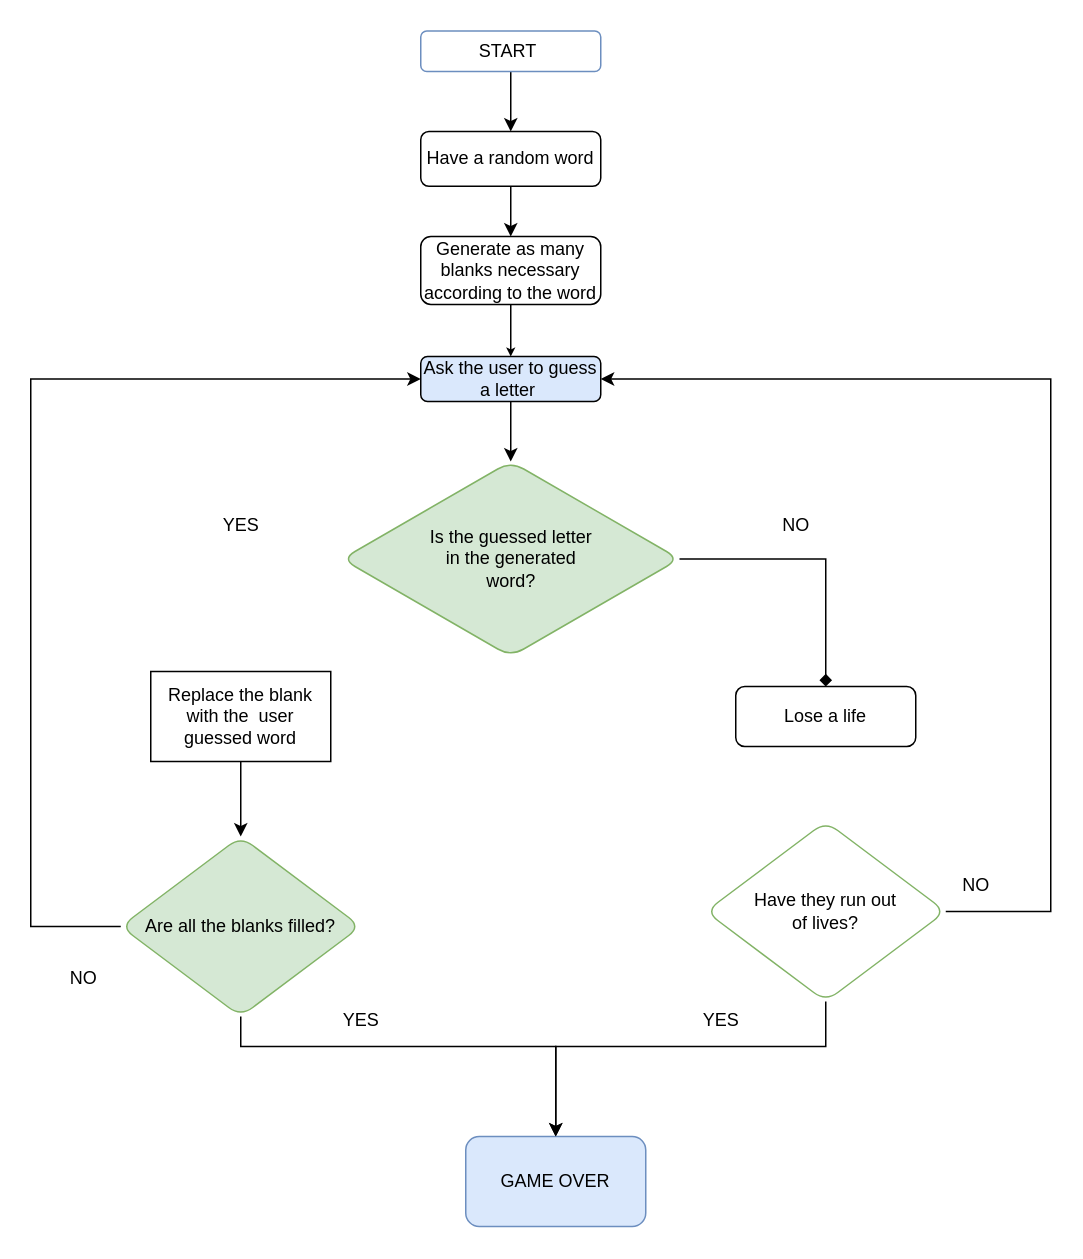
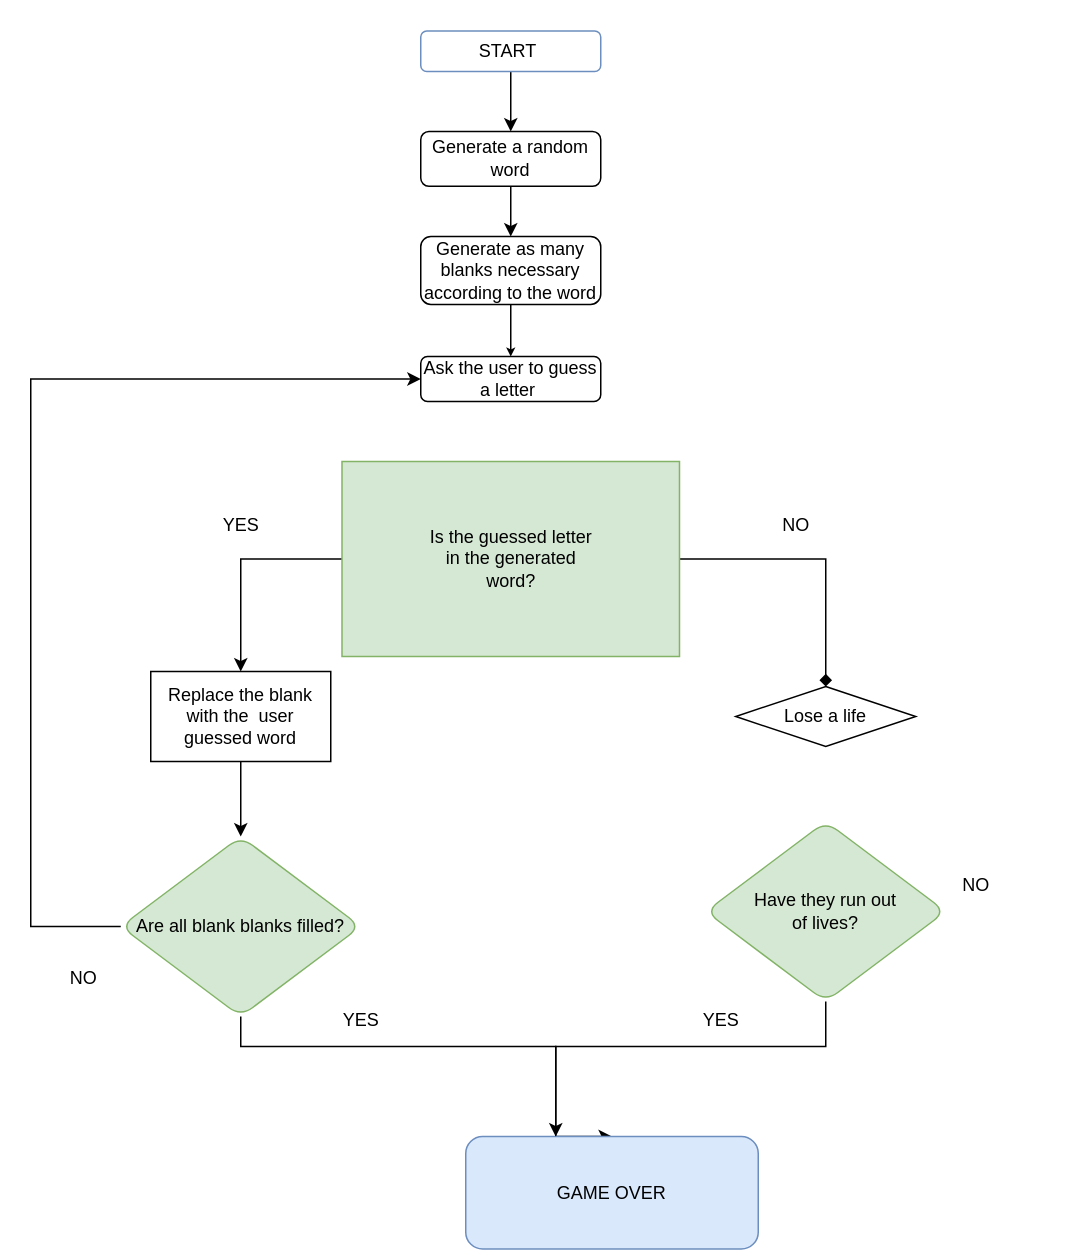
node "Have a random word": label "Have a random word" -> "Generate a random word"
node "Ask the user to guess a letter": fillcolor #dae8fc -> #ffffff
edge "Ask the user to guess a letter" -> "Is the guessed letter in the generated word?": removed
edge "Have they run out of lives?" -> "Ask the user to guess a letter": removed
edge "Is the guessed letter in the generated word?" -> "Replace the blank with the user guessed word": added
node "Is the guessed letter in the generated word?": shape diamond -> rectangle
node "Lose a life": shape rounded rectangle -> diamond
node "Have they run out of lives?": fillcolor #ffffff -> #d5e8d4
node "Are all the blanks filled?": label "Are all the blanks filled?" -> "Are all blank blanks filled?"
node "GAME OVER": size 180x90 -> 293x113
